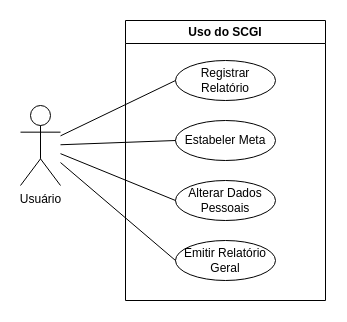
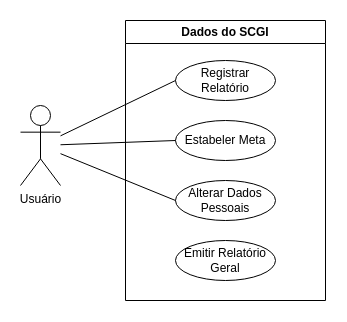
node "Uso do SCGI": label "Uso do SCGI" -> "Dados do SCGI"
edge "Usuário" -- "Emitir Relatório Geral": removed
